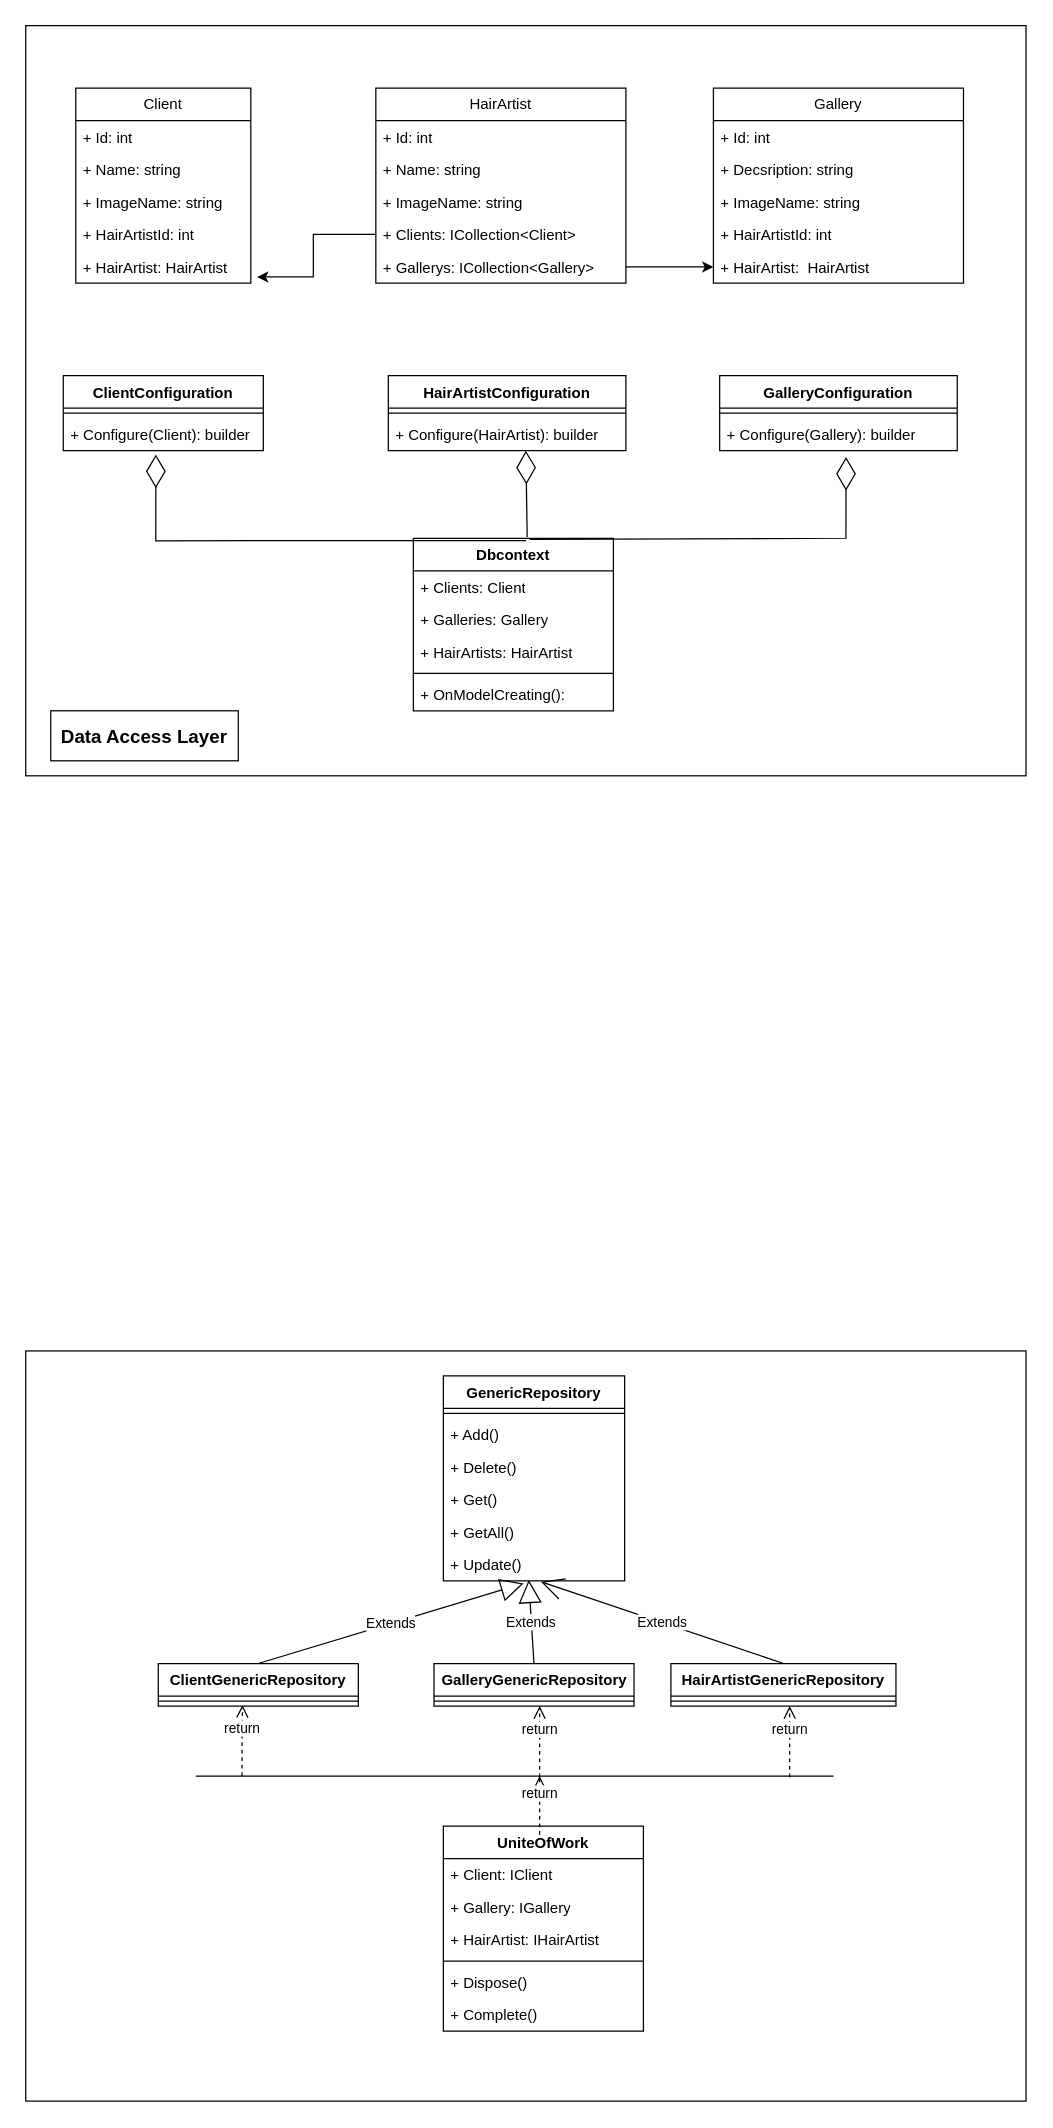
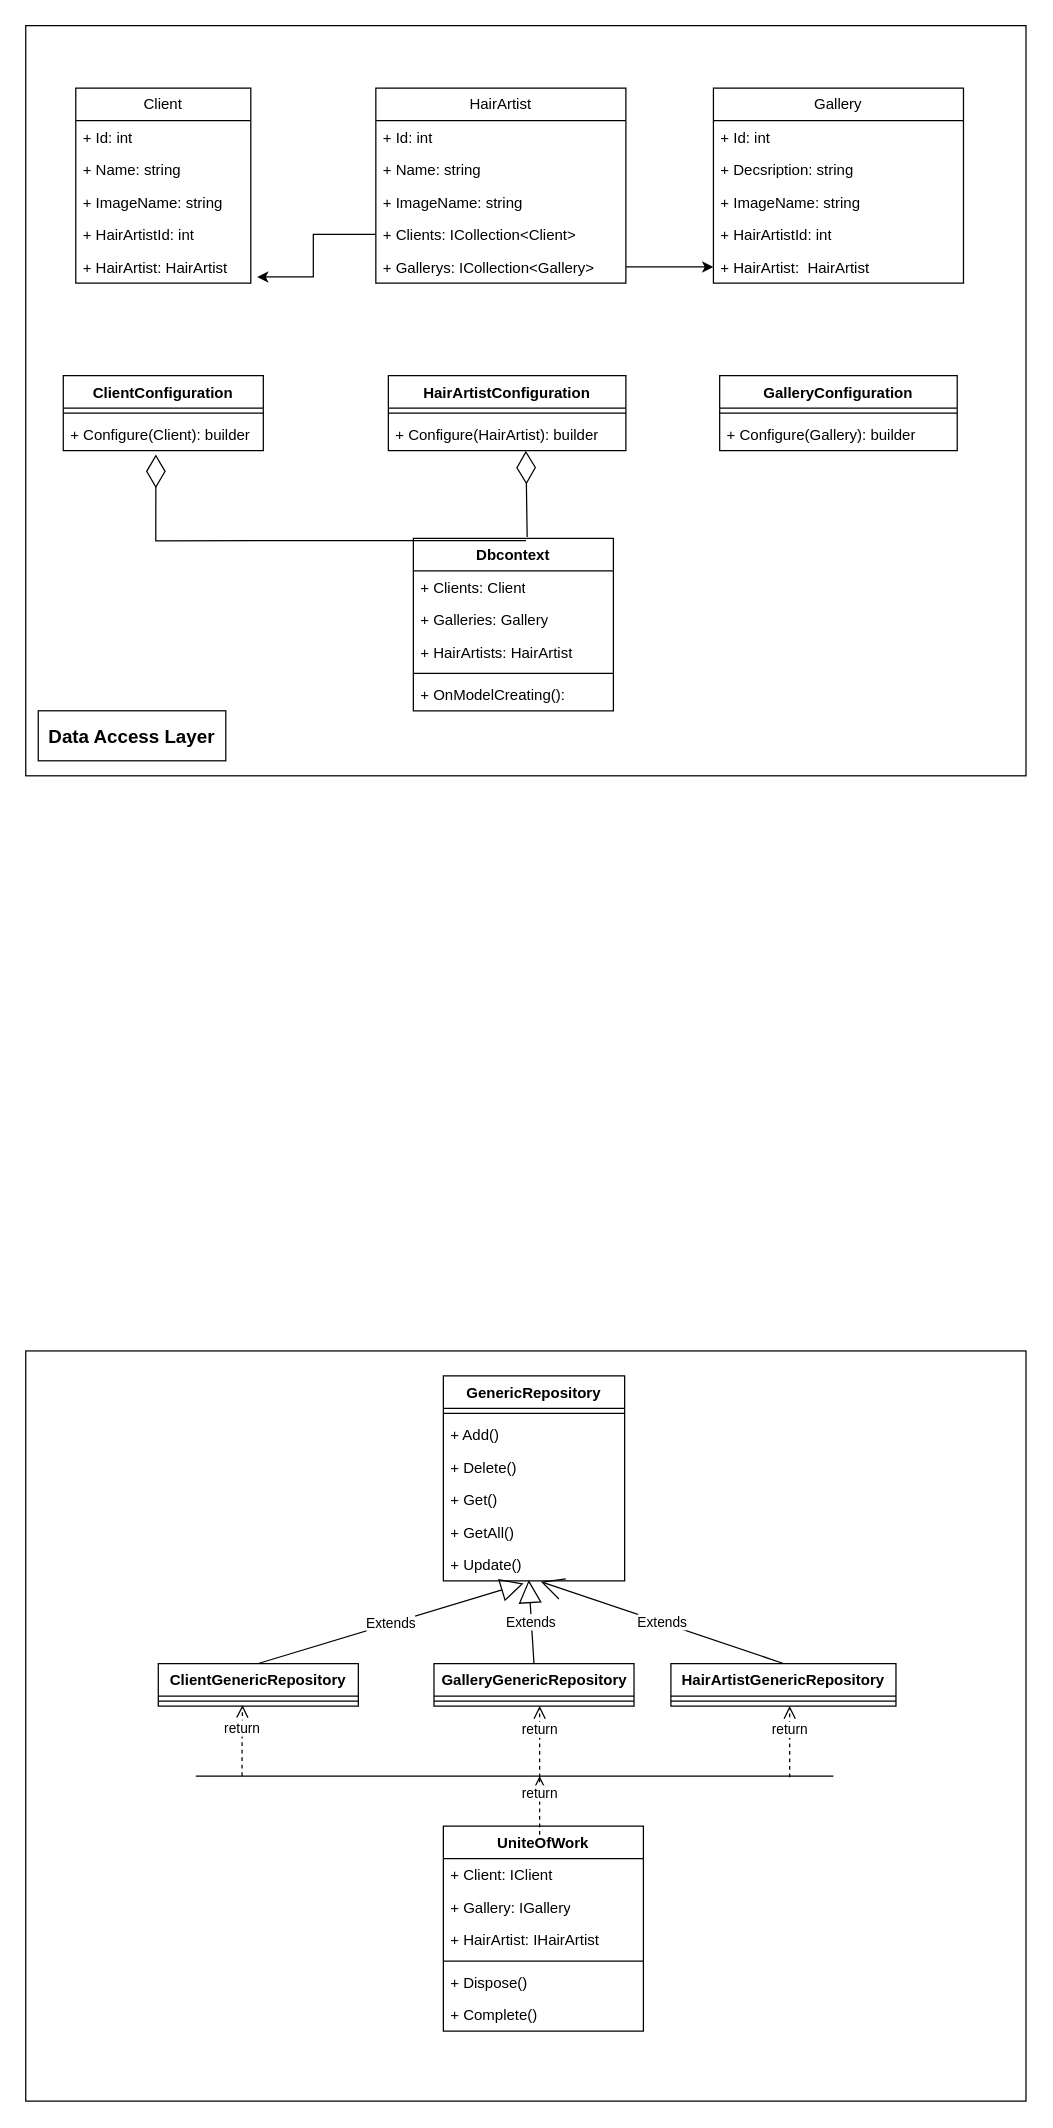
edge "Dbcontext" -> "+ Configure(Gallery): builder": removed
node "Data Access Layer": moved (144, 736) -> (132, 736)
